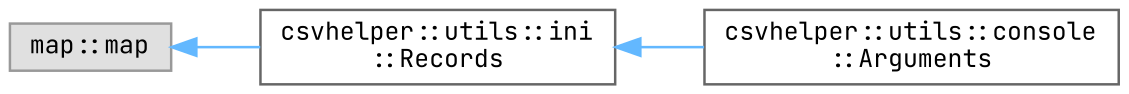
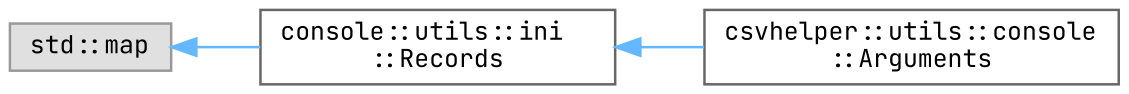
node "map::map": label "map::map" -> "std::map"
node "csvhelper::utils::ini ::Records": label "csvhelper::utils::ini ::Records" -> "console::utils::ini ::Records"
